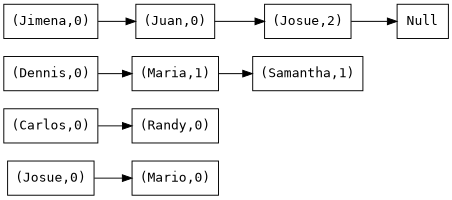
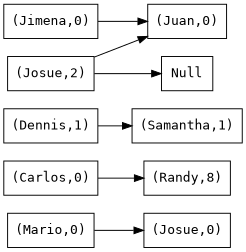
edge "(Juan,0)" -> "(Josue,2)": reversed
node "(Dennis,0)": removed
node "(Maria,1)": label "(Maria,1)" -> "(Dennis,1)"
node "(Randy,0)": label "(Randy,0)" -> "(Randy,8)"
edge "(Josue,0)" -> "(Mario,0)": reversed
